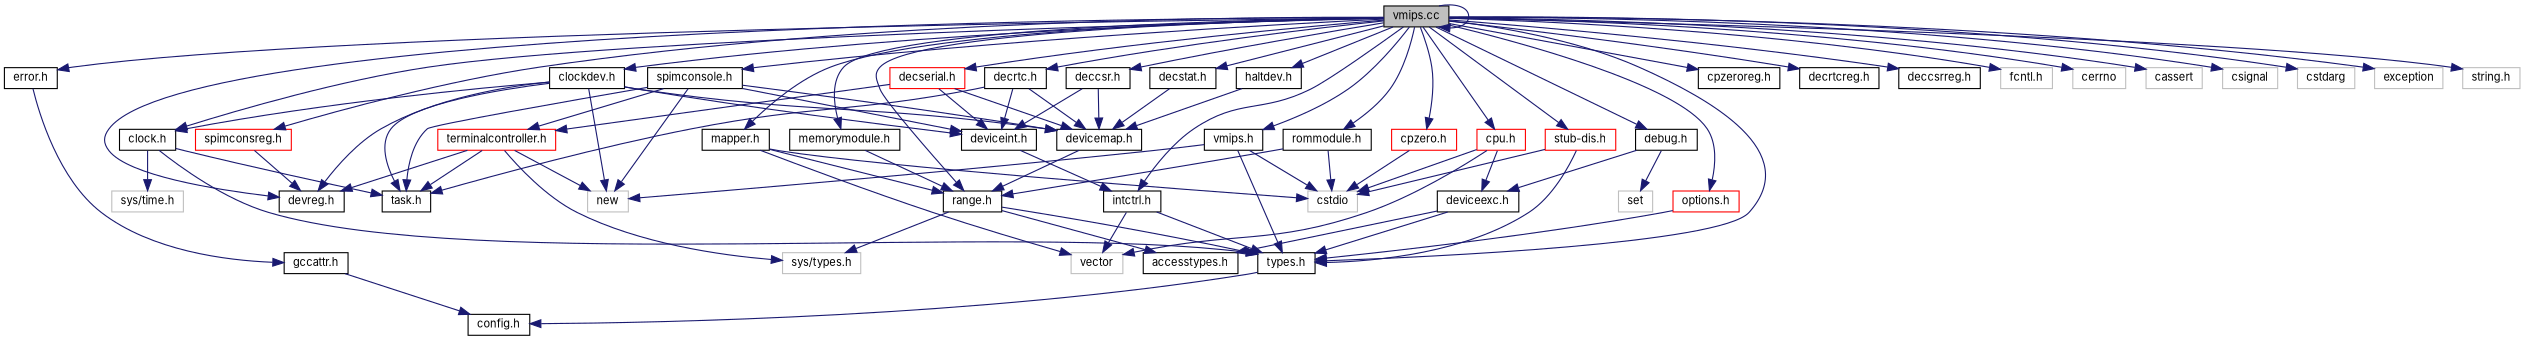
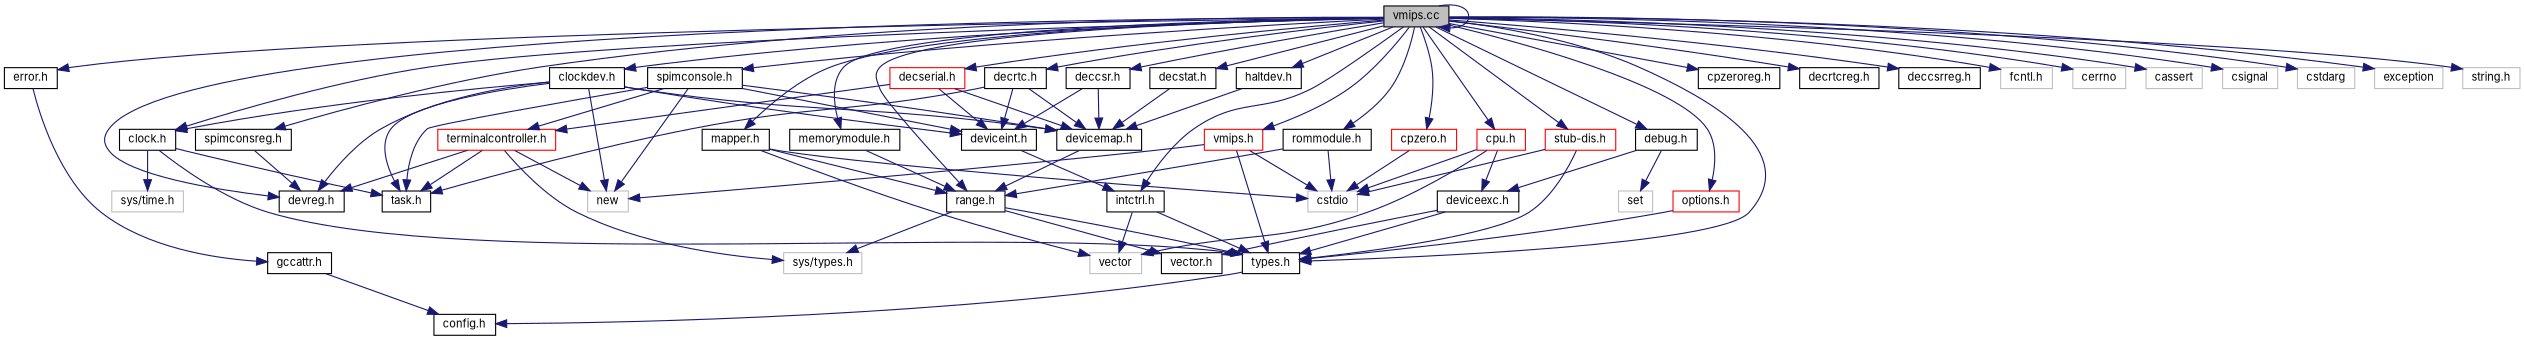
node "spimconsreg.h": color red -> black
node "vmips.h": color black -> red
node "accesstypes.h": label "accesstypes.h" -> "vector.h"
